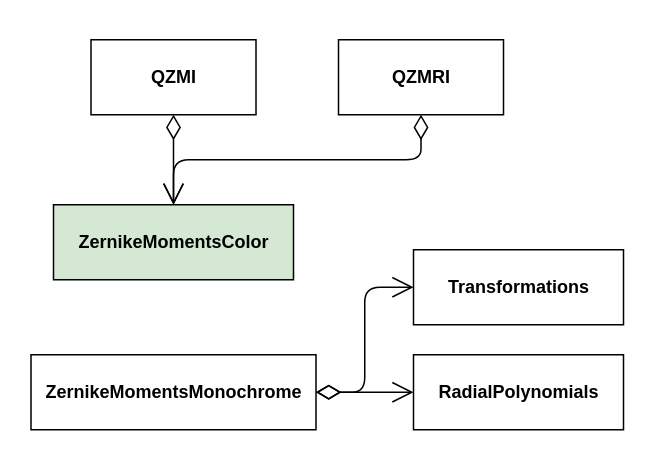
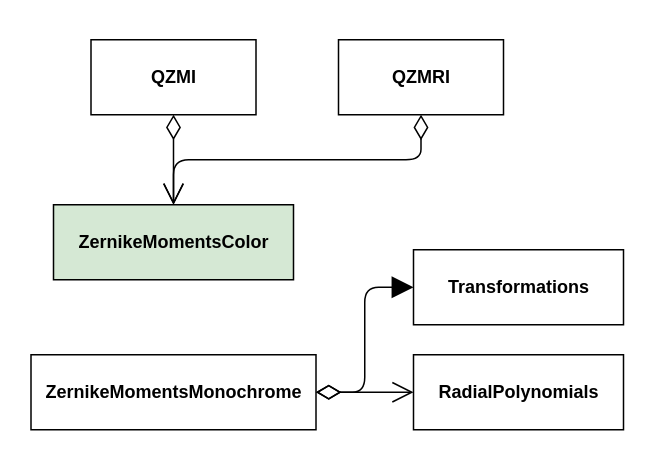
edge "Transformations" -- "ZernikeMomentsMonochrome": arrowhead open -> block
